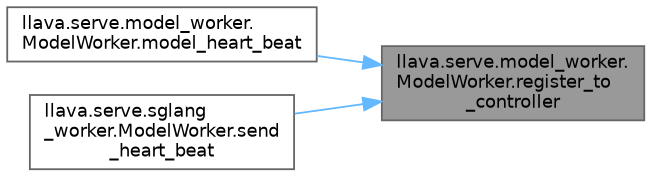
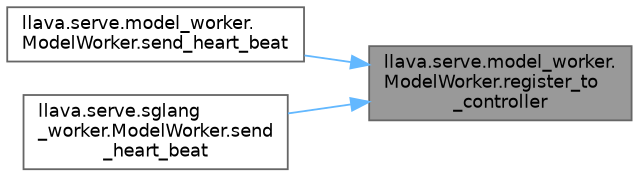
node "llava.serve.model_worker. ModelWorker.model_heart_beat": label "llava.serve.model_worker. ModelWorker.model_heart_beat" -> "llava.serve.model_worker. ModelWorker.send_heart_beat"
